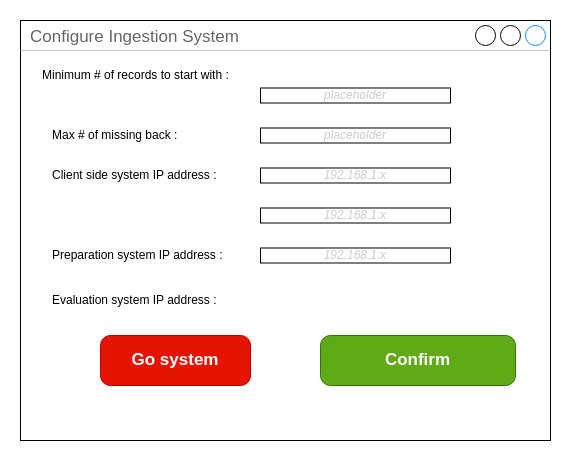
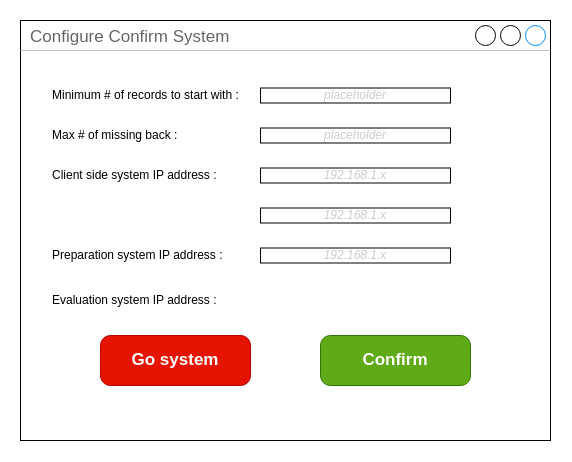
node "Configure Ingestion System": label "Configure Ingestion System" -> "Configure Confirm System"
node "Minimum # of records to start with :": moved (146, 76) -> (156, 96)
node "Confirm": size 195x50 -> 150x50
